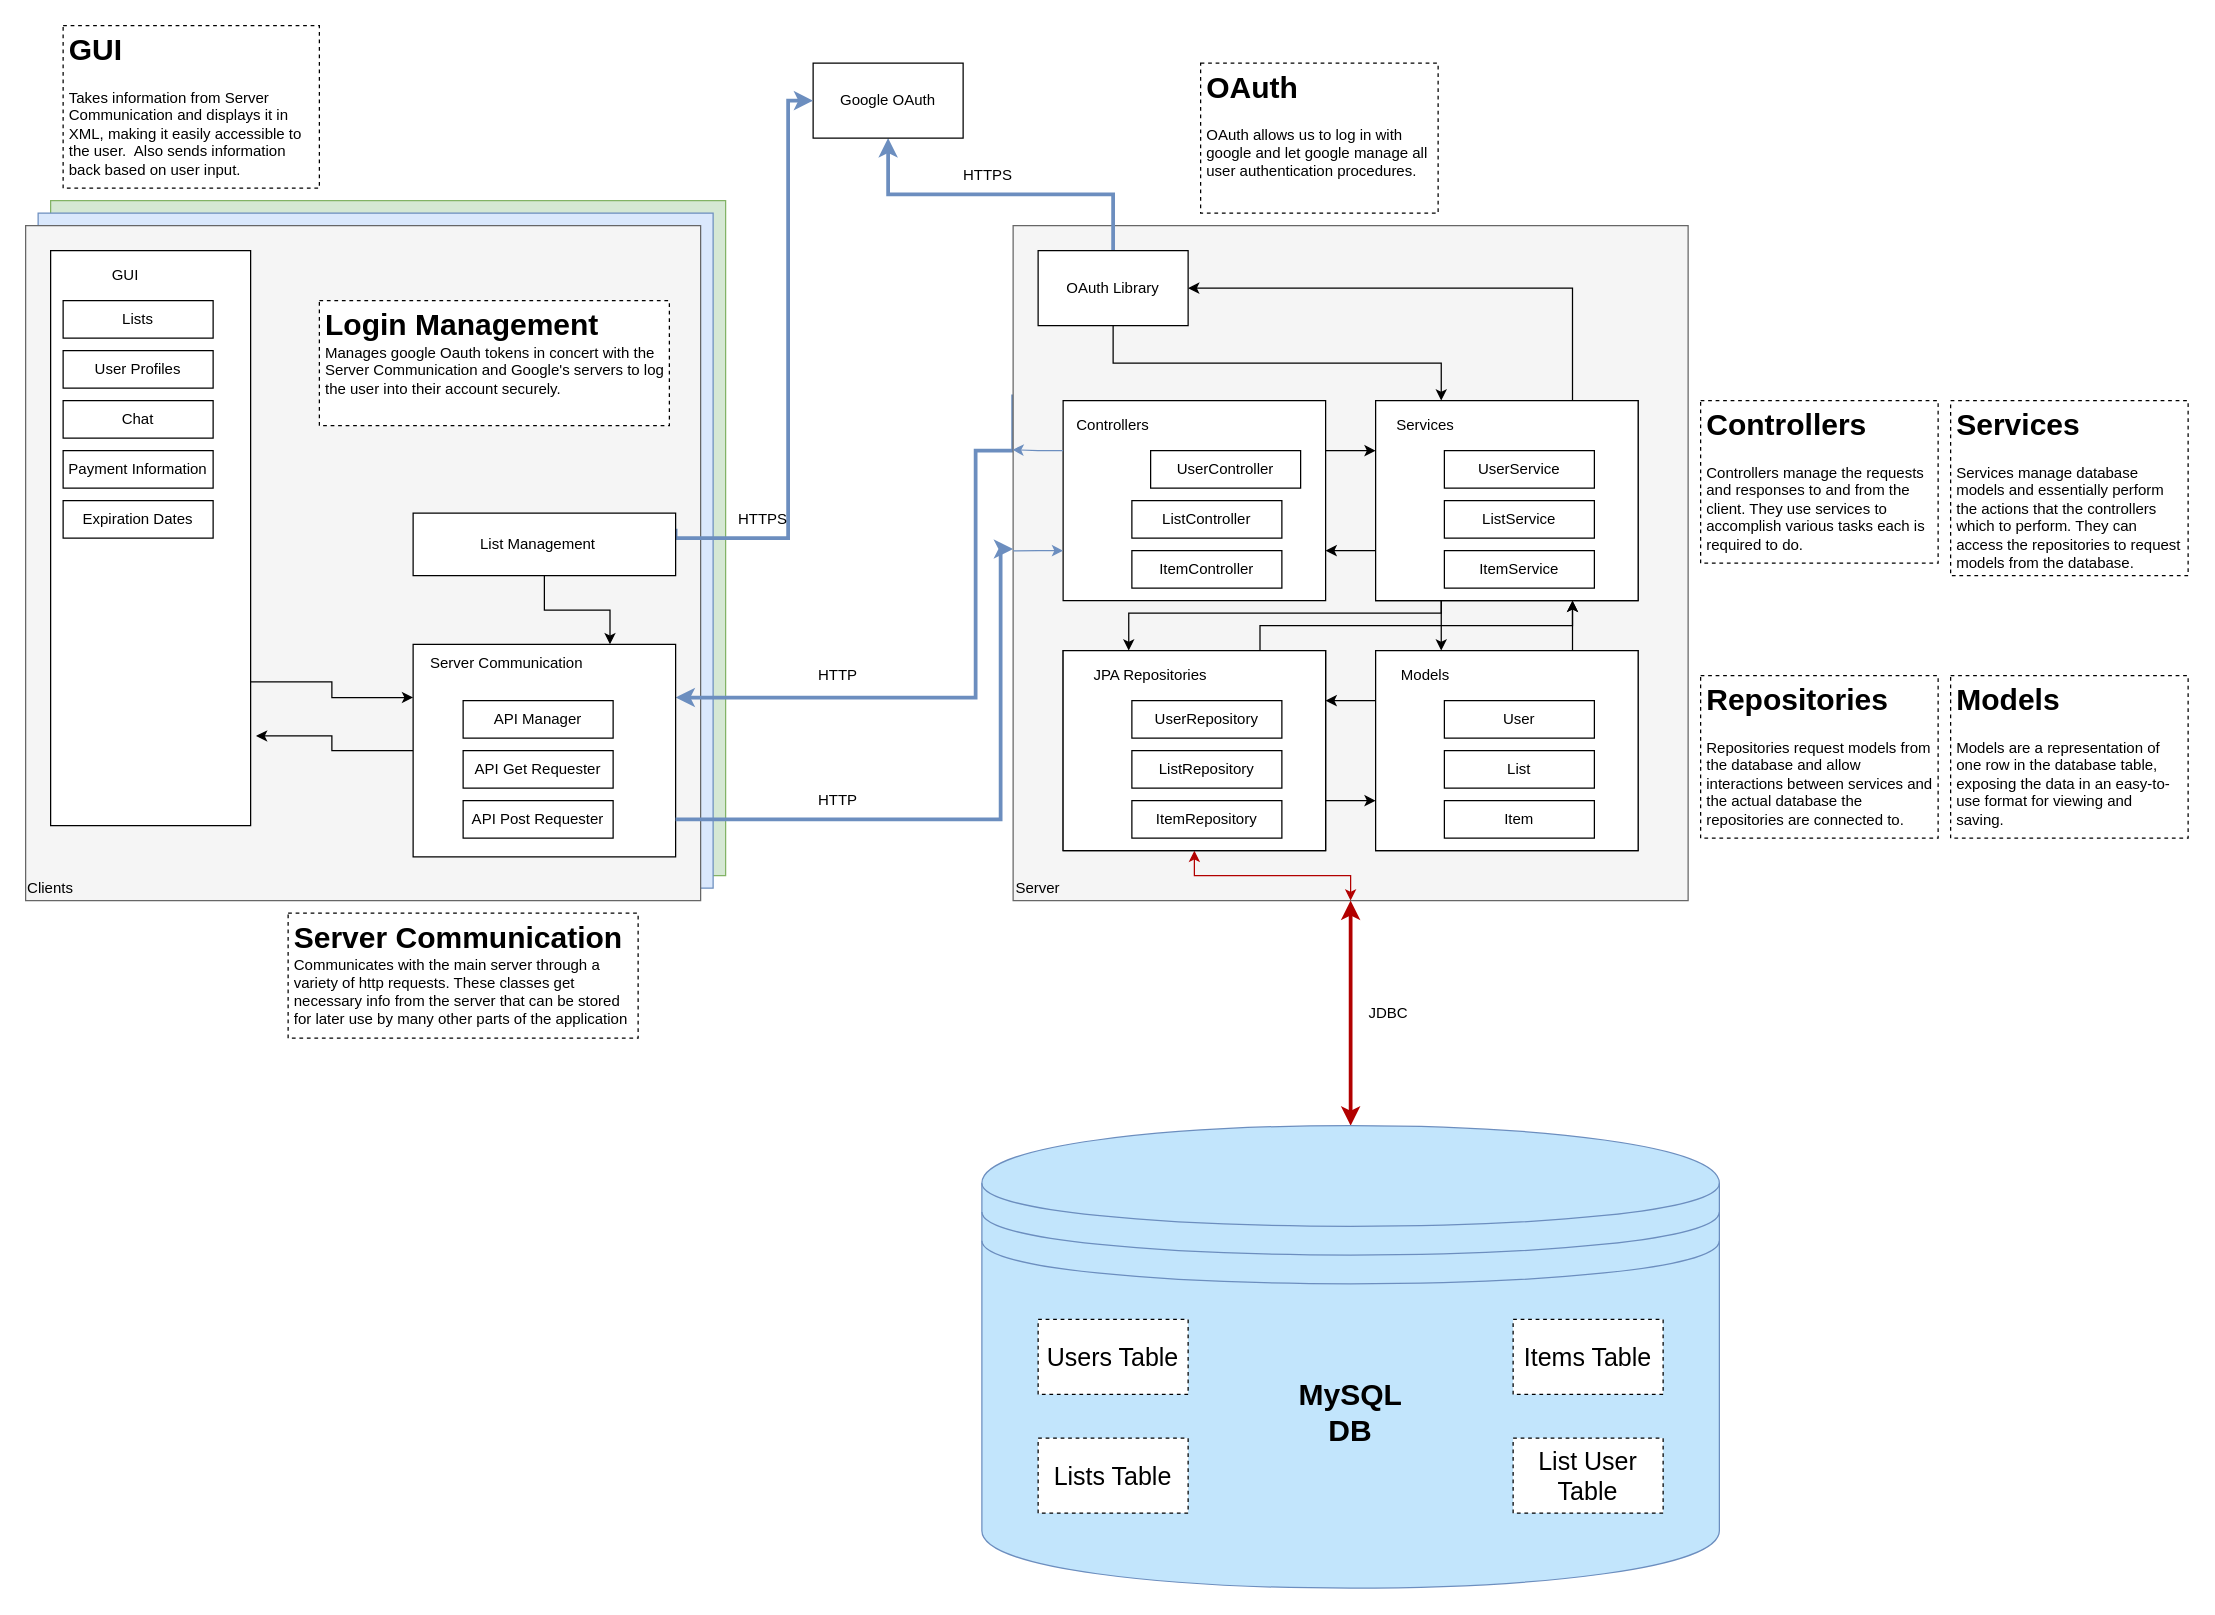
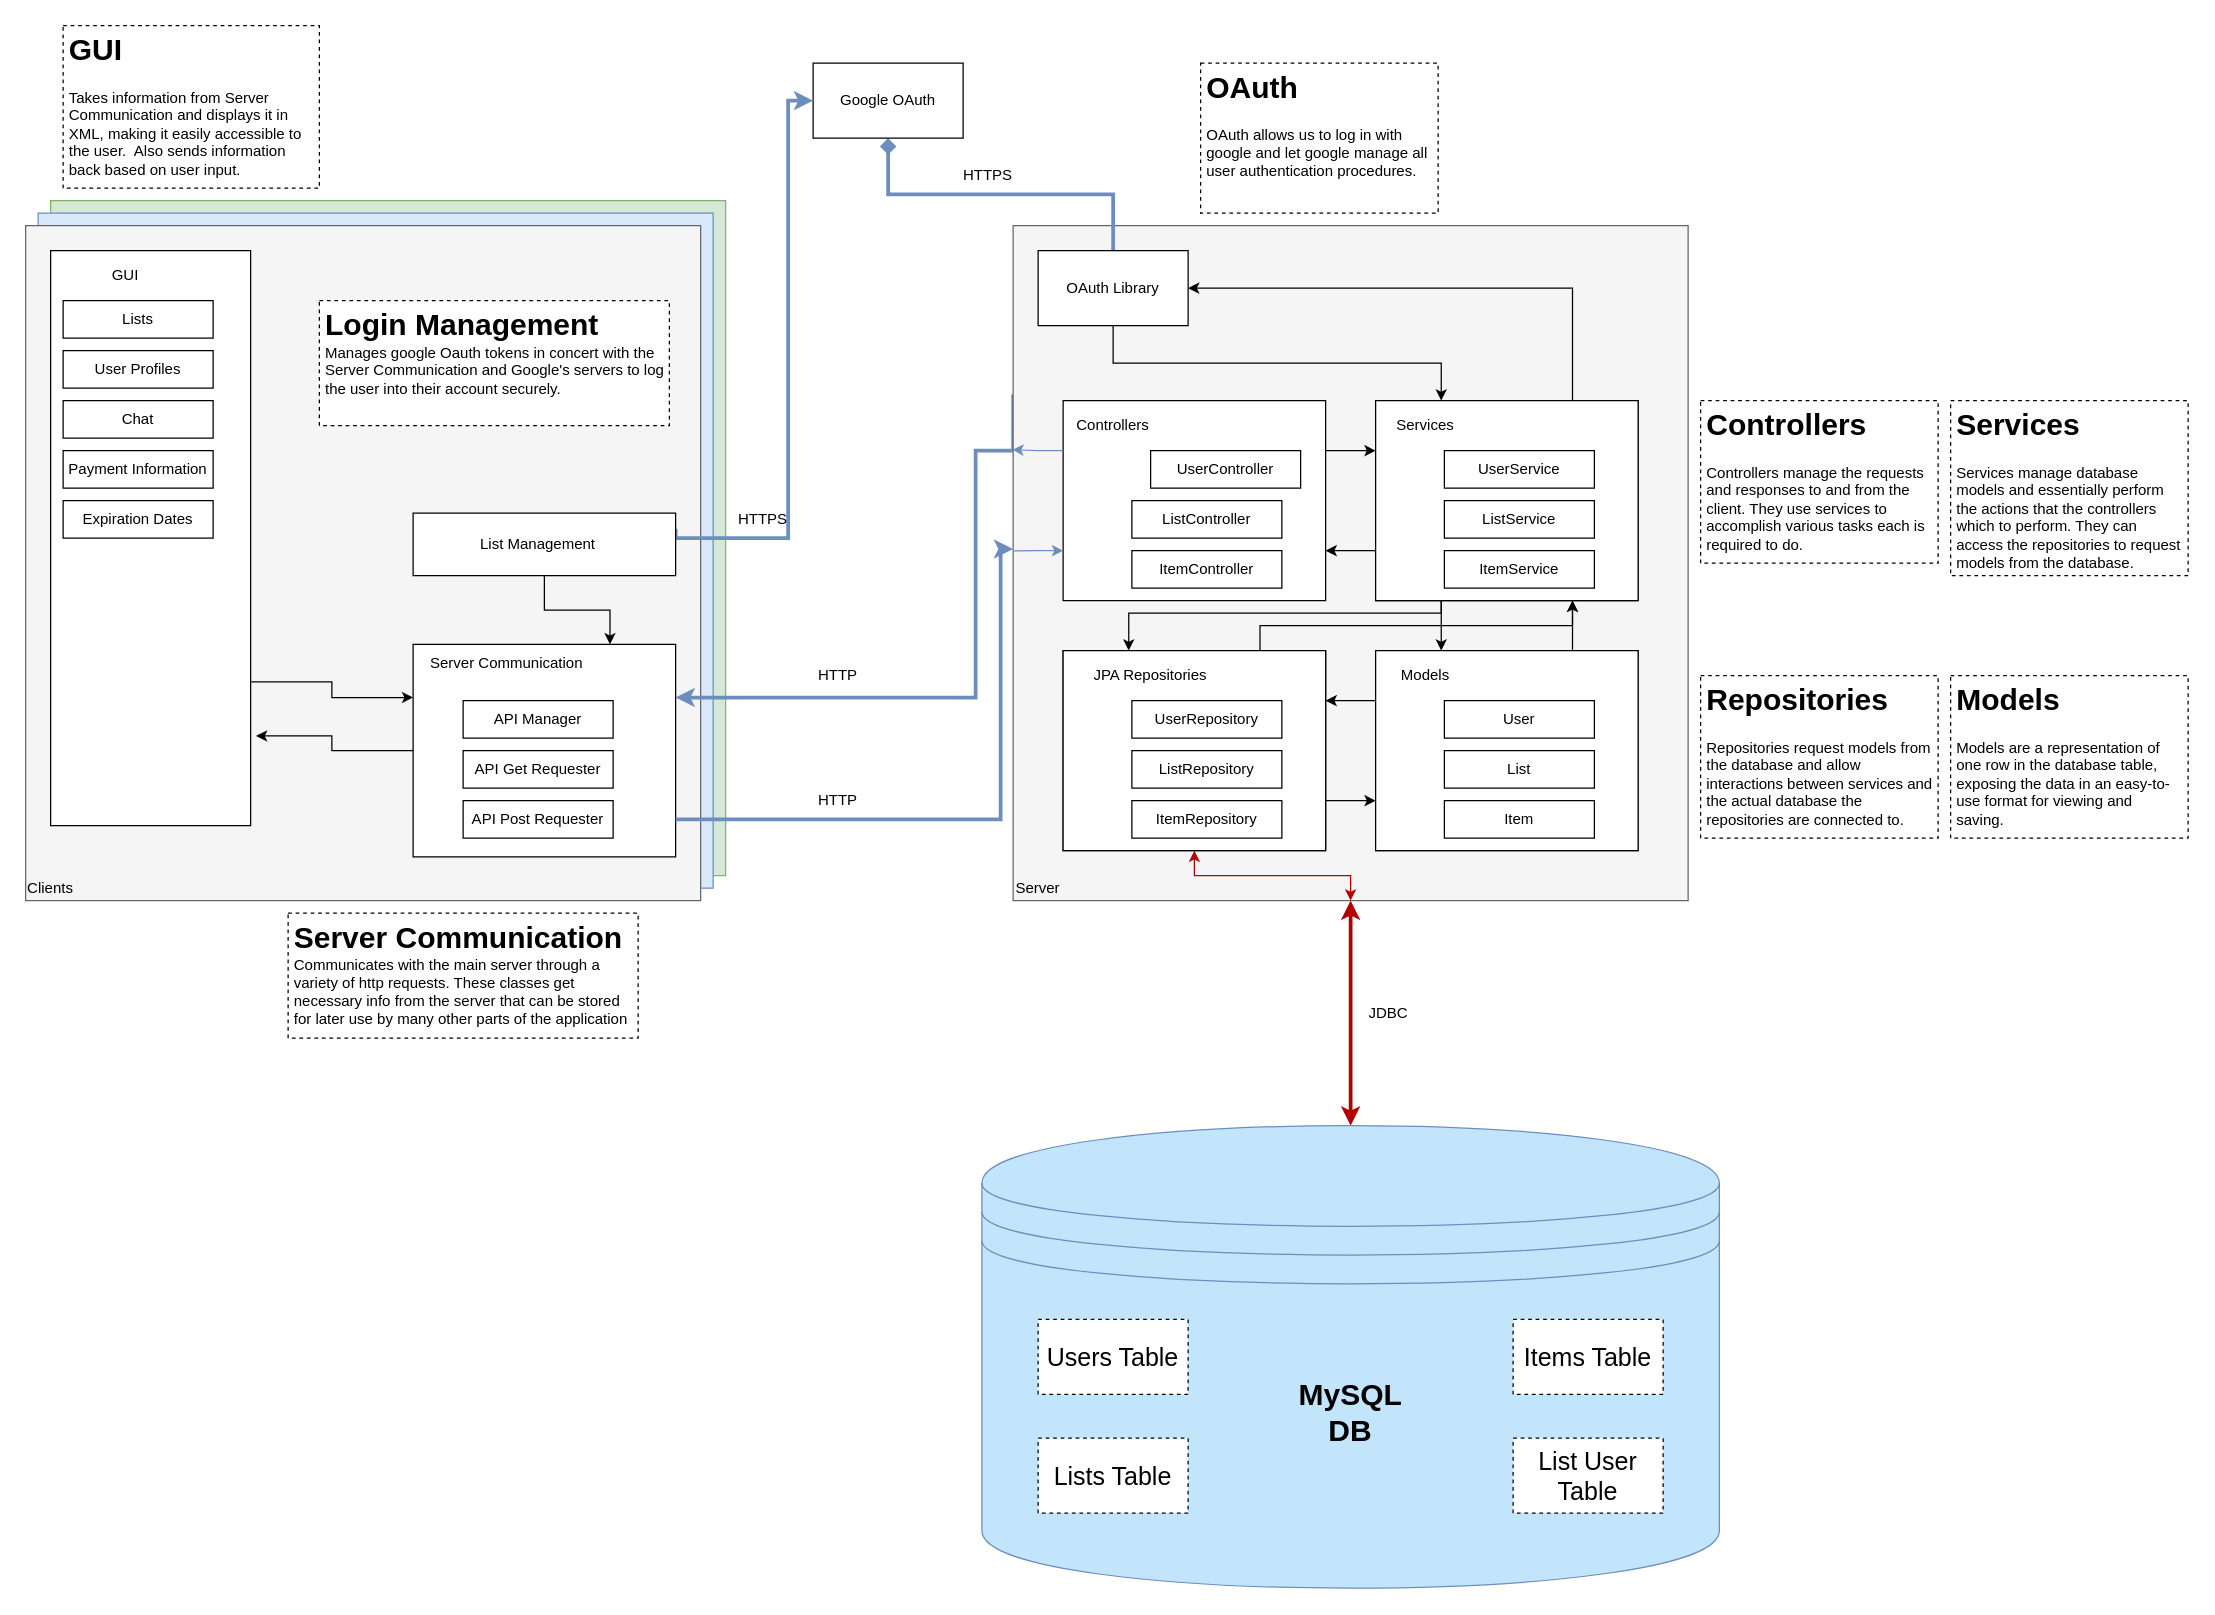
edge "OAuth Library" -> "Google OAuth": arrowhead classic -> diamond
